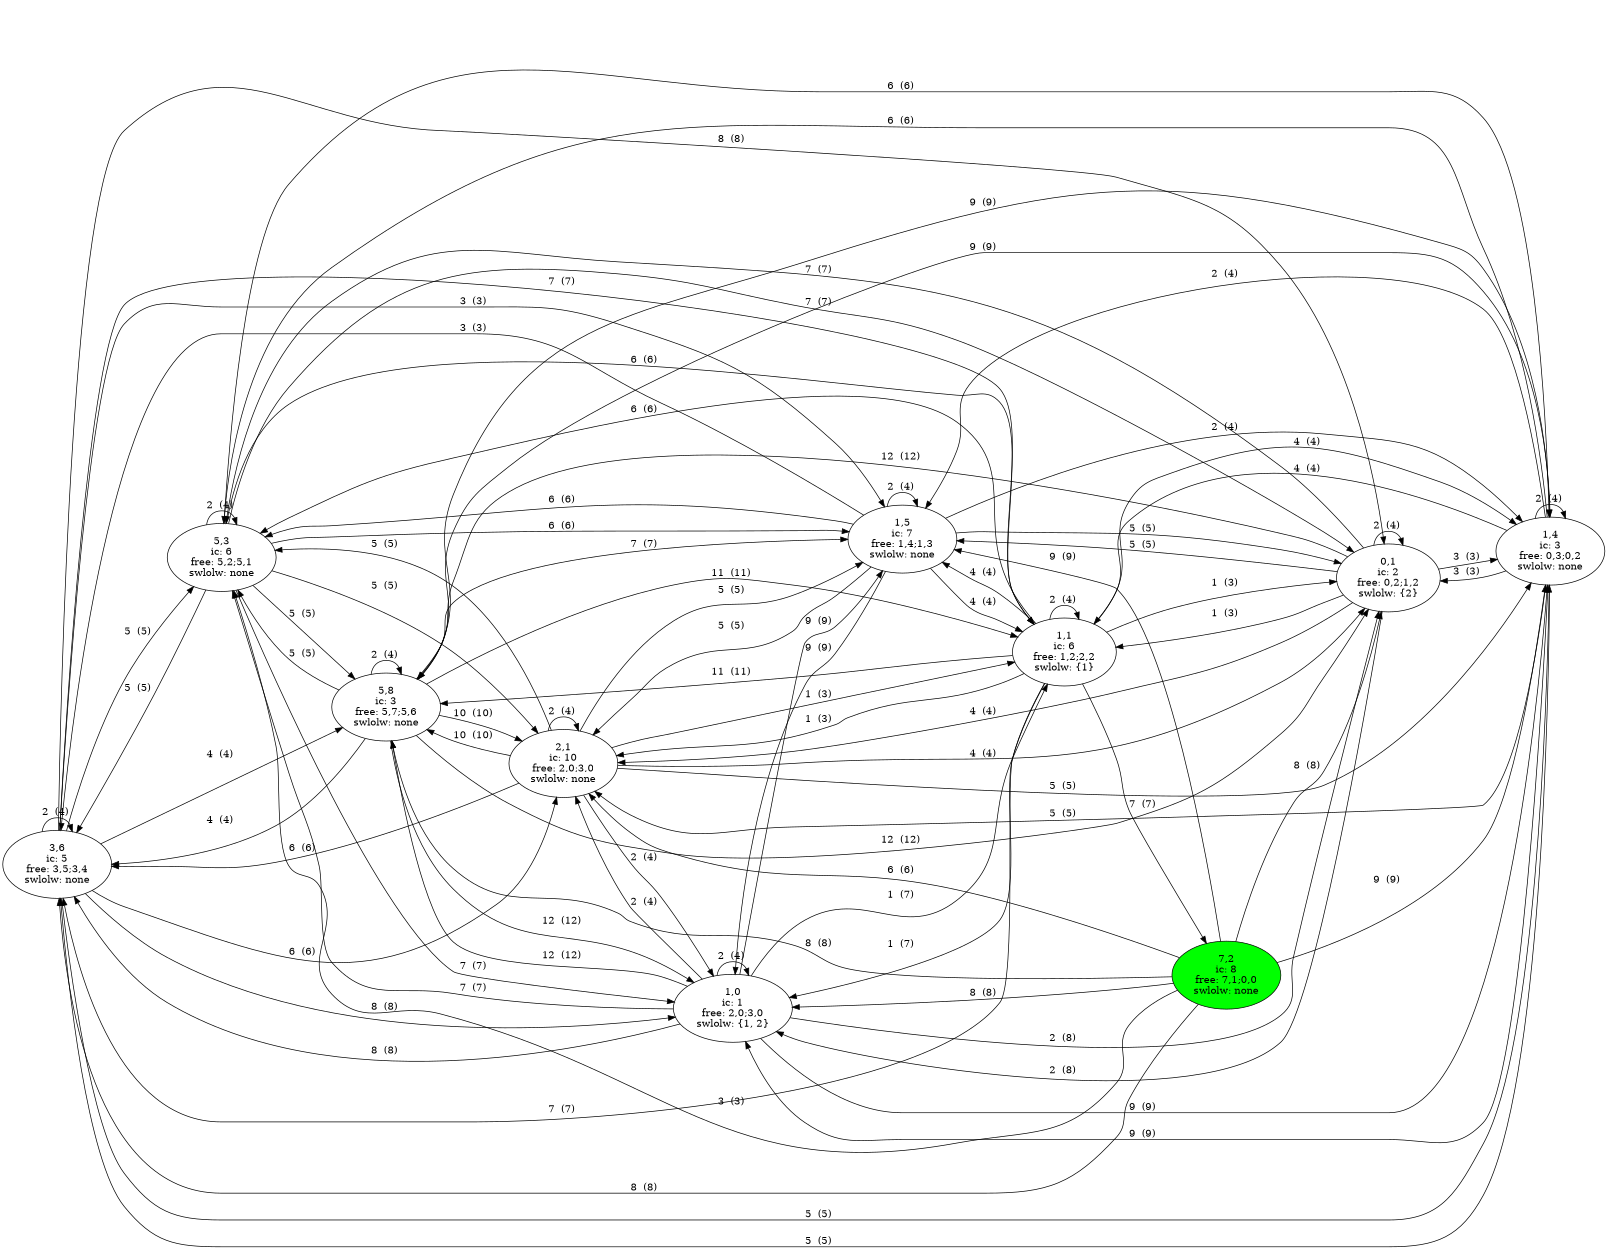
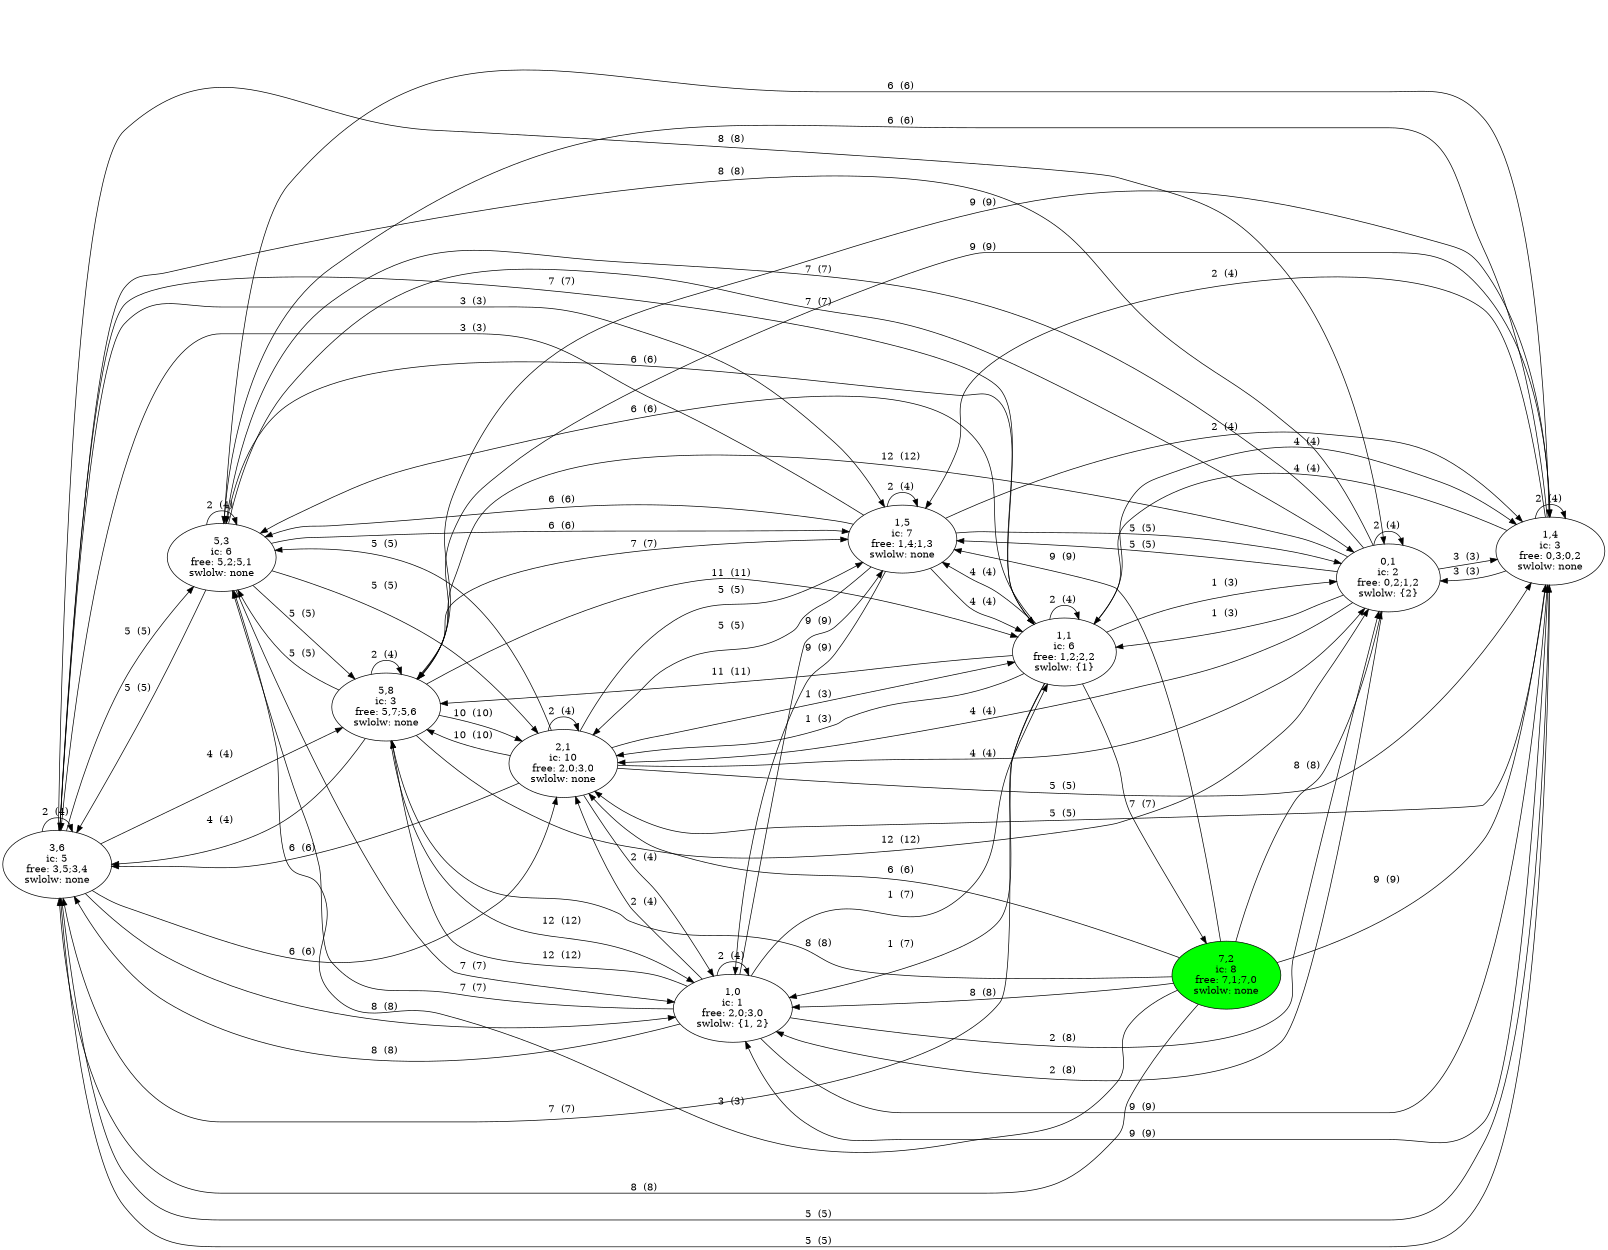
edge "0,1 ic: 2 free: 0,2;1,2 swlolw: {2}" -> "3,6 ic: 5 free: 3,5;3,4 swlolw: none": added, label "8  (8)"
node "7,2 ic: 8 free: 7,1;0,0 swlolw: none": label "7,2 ic: 8 free: 7,1;0,0 swlolw: none" -> "7,2 ic: 8 free: 7,1;7,0 swlolw: none"
